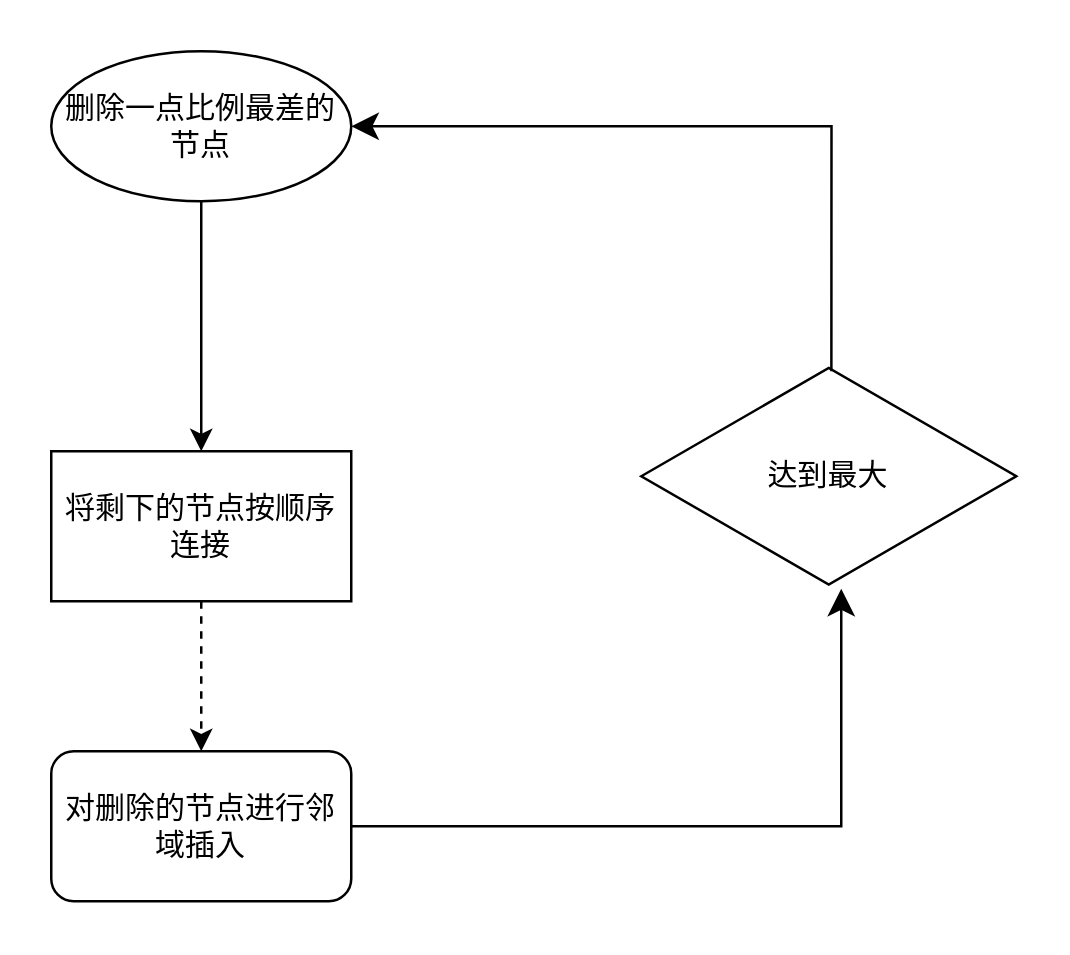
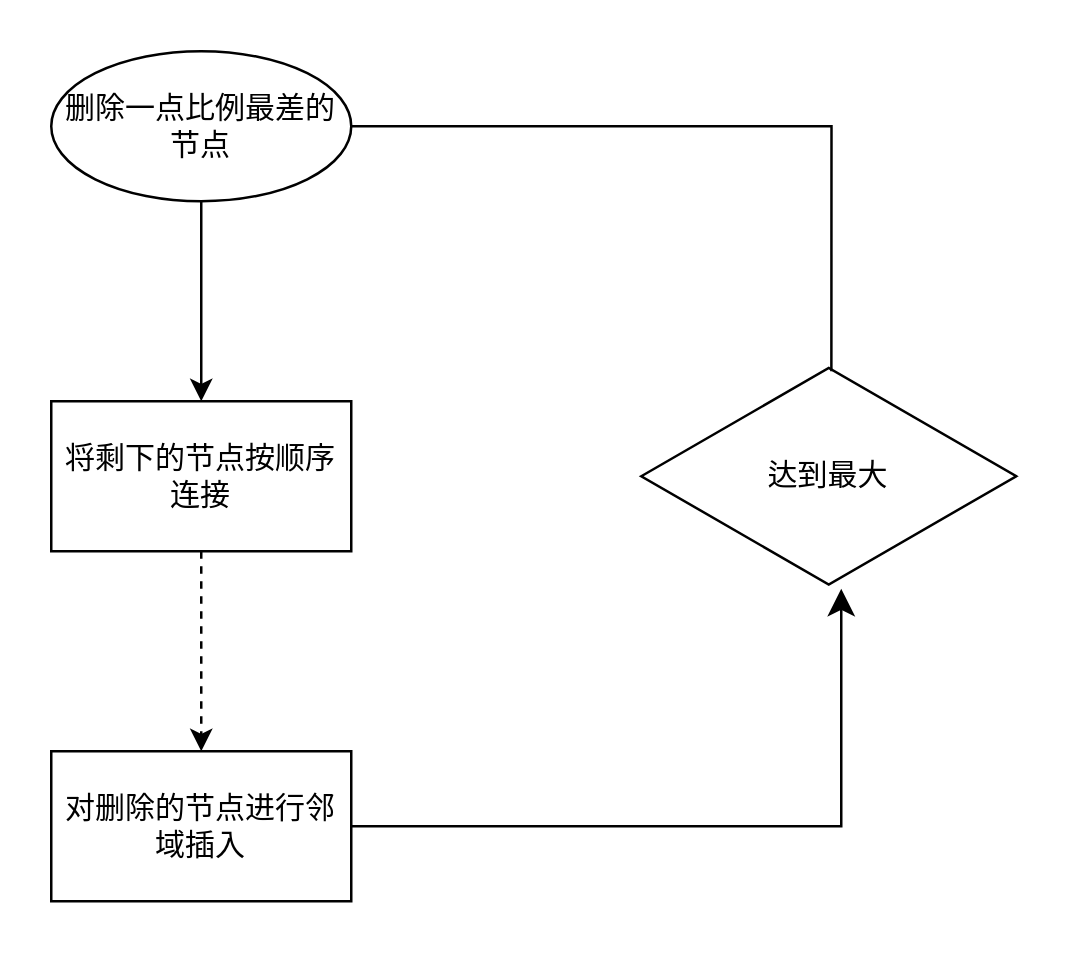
edge "达到最大" -> "删除一点比例最差的节点": arrowhead classic -> none
node "将剩下的节点按顺序连接": moved (201, 526) -> (201, 476)
node "对删除的节点进行邻域插入": shape rounded rectangle -> rectangle
